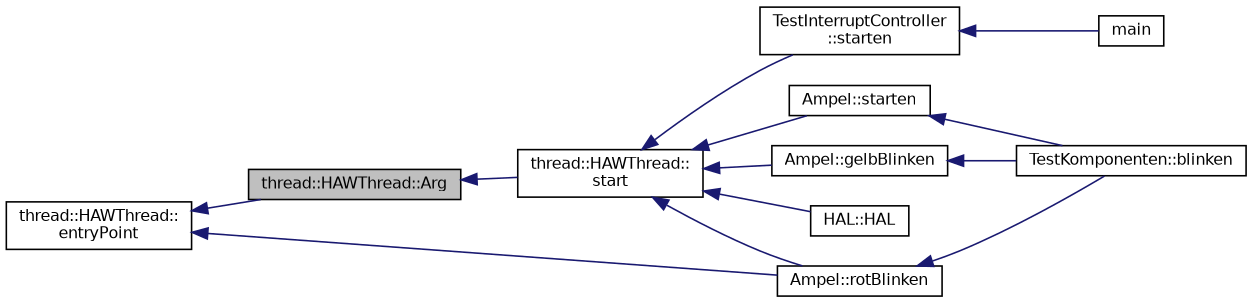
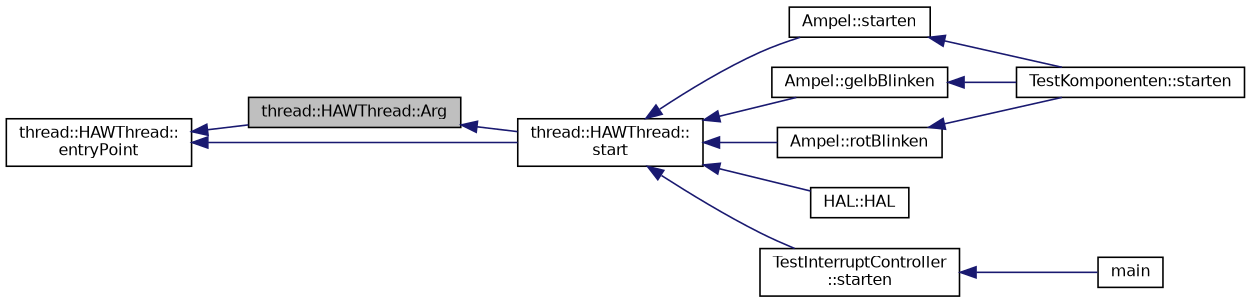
node "TestKomponenten::blinken": label "TestKomponenten::blinken" -> "TestKomponenten::starten"
edge "Ampel::rotBlinken" -> "thread::HAWThread:: entryPoint": now "thread::HAWThread:: start" -> "thread::HAWThread:: entryPoint"
